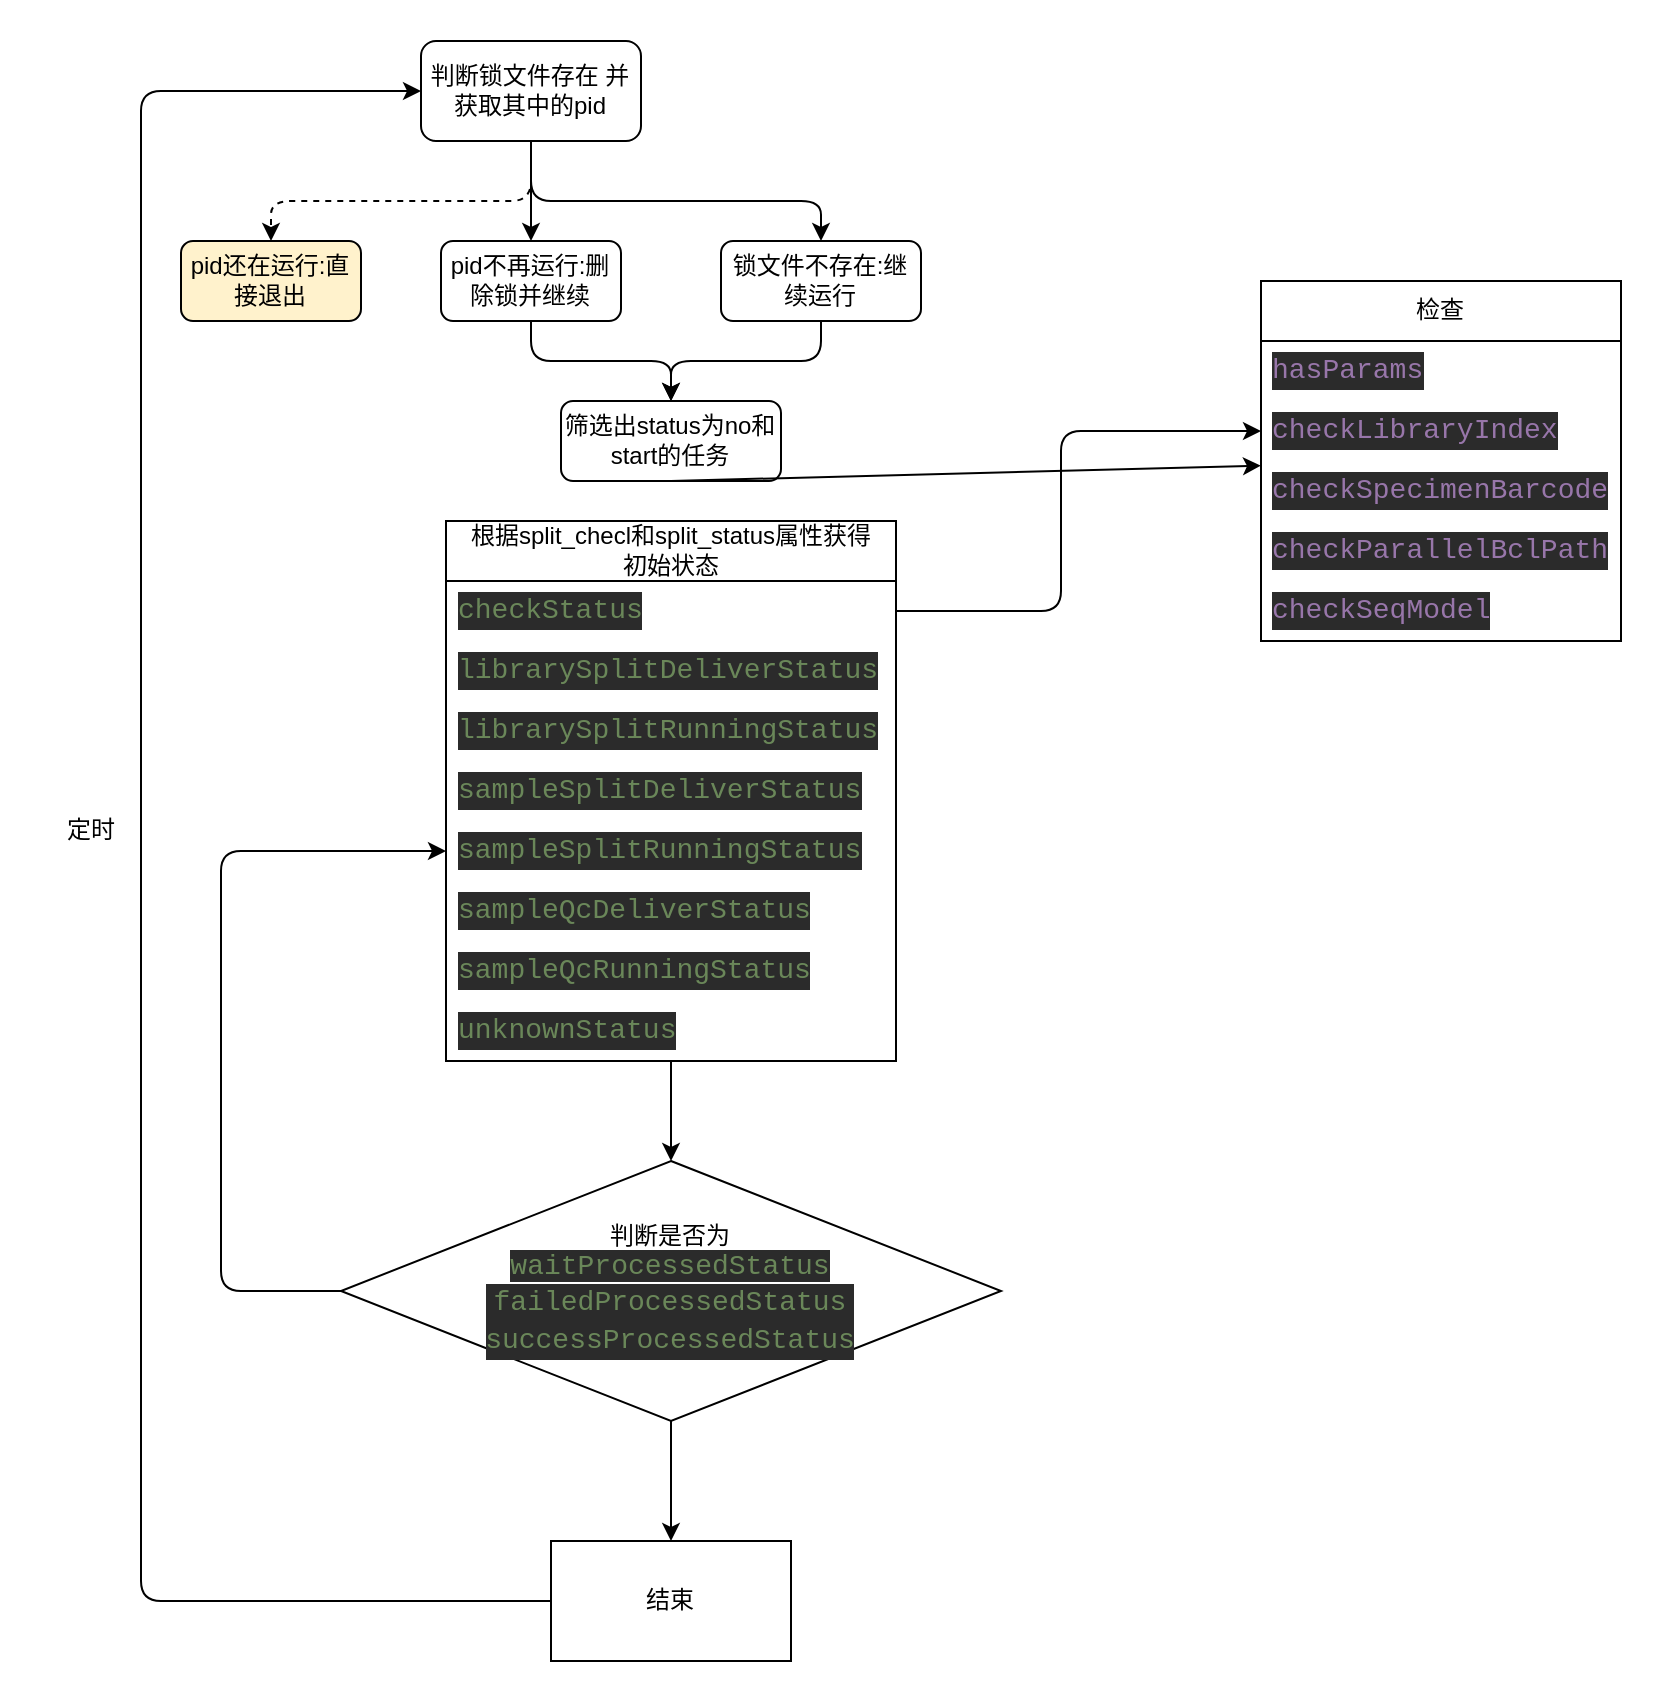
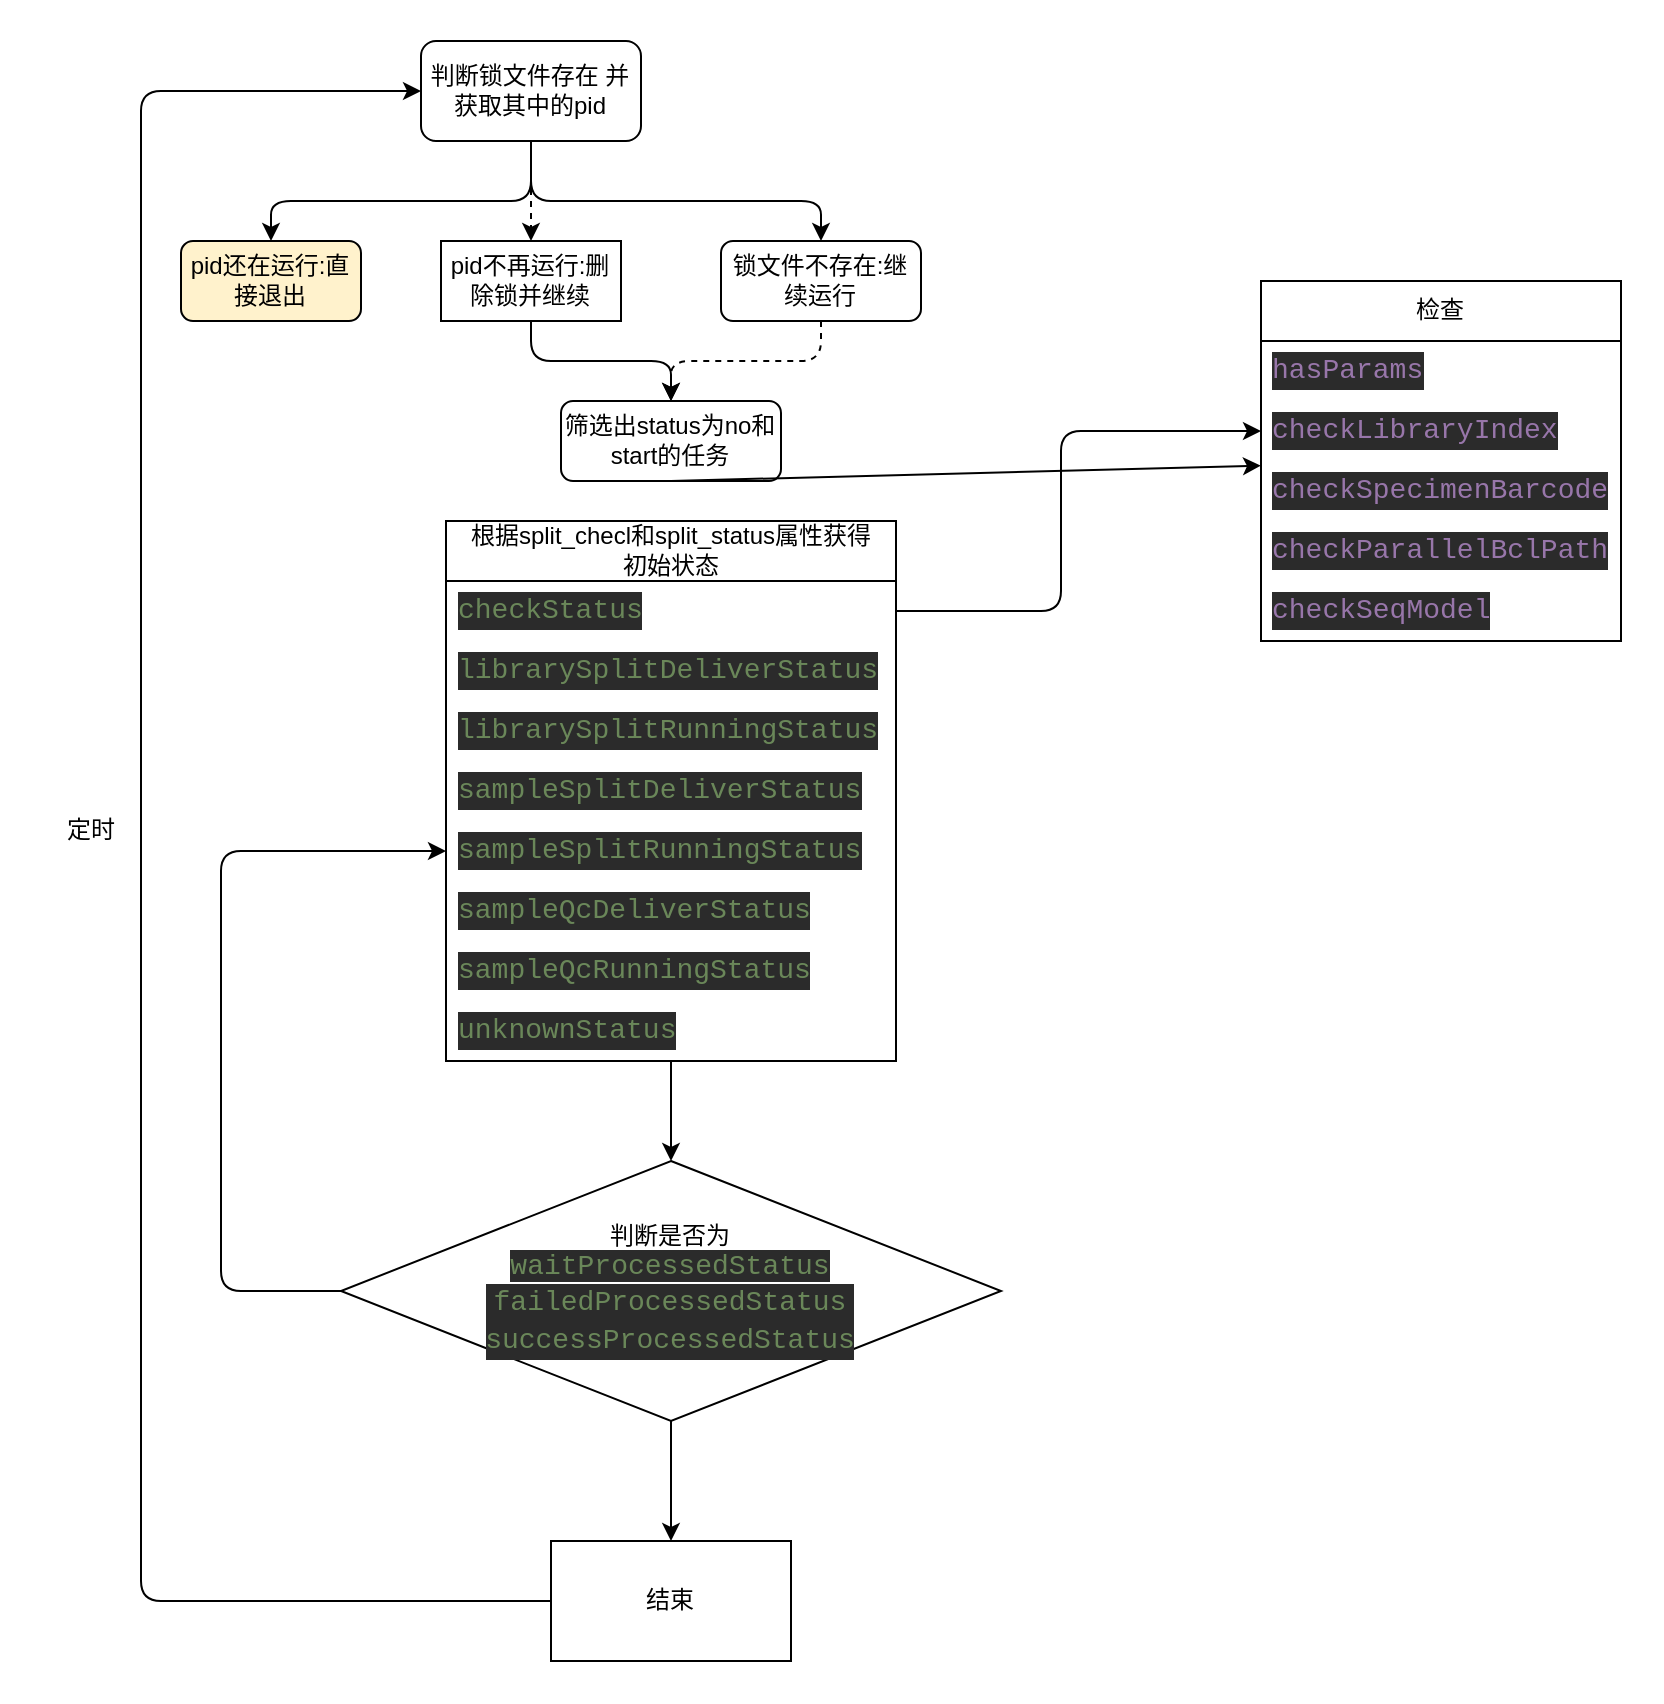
edge "判断锁文件存在 并获取其中的pid" -> "pid还在运行:直接退出": style dashed -> solid
edge "判断锁文件存在 并获取其中的pid" -> "pid不再运行:删除锁并继续": style solid -> dashed
node "pid不再运行:删除锁并继续": shape rounded rectangle -> rectangle
edge "锁文件不存在:继续运行" -> "筛选出status为no和start的任务": style solid -> dashed
